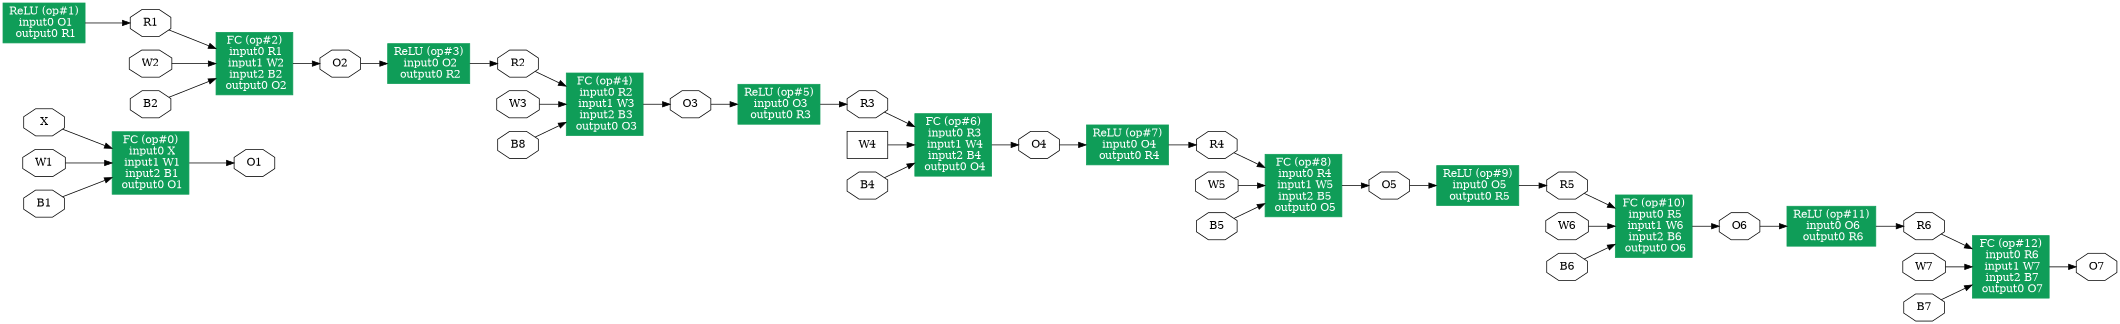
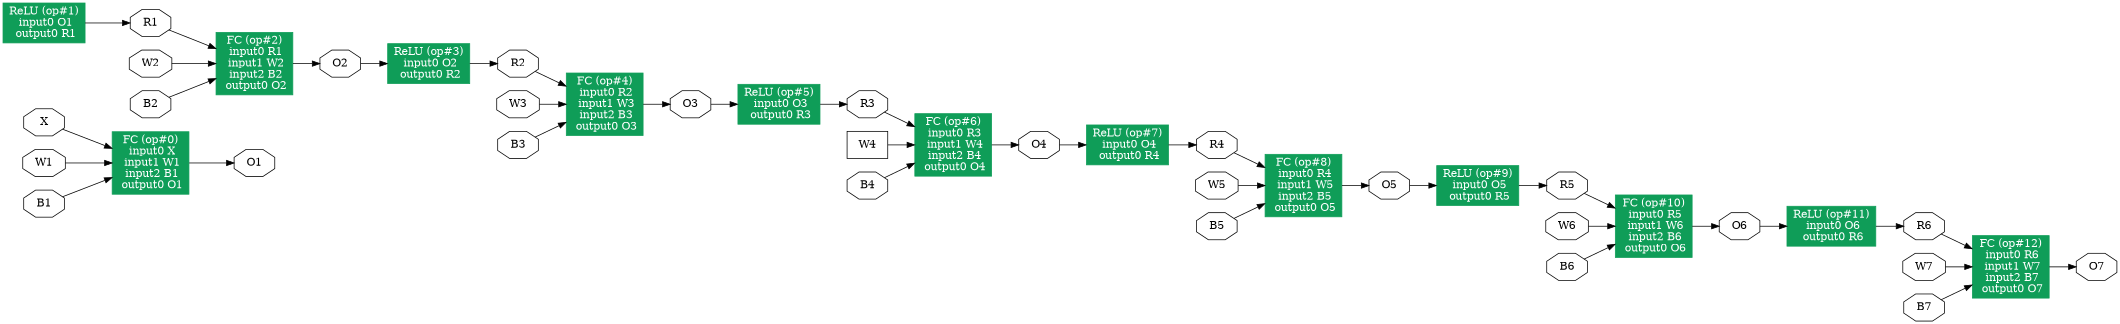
node "B8": label "B8" -> "B3"
